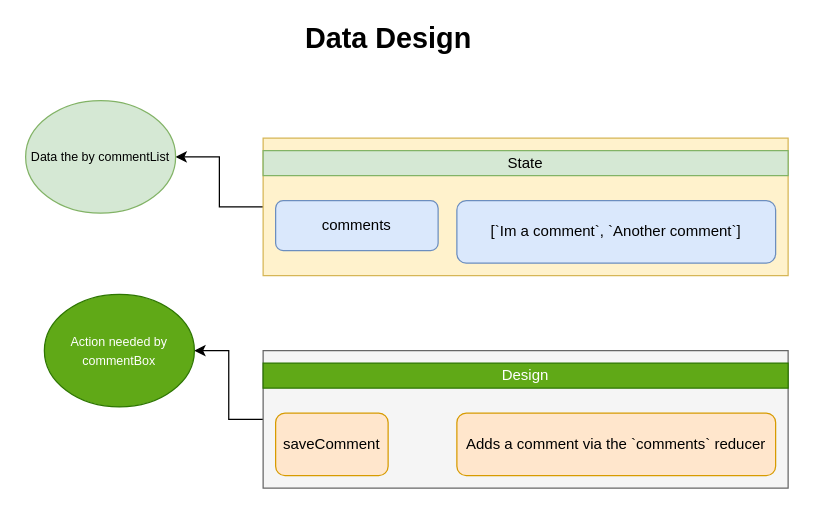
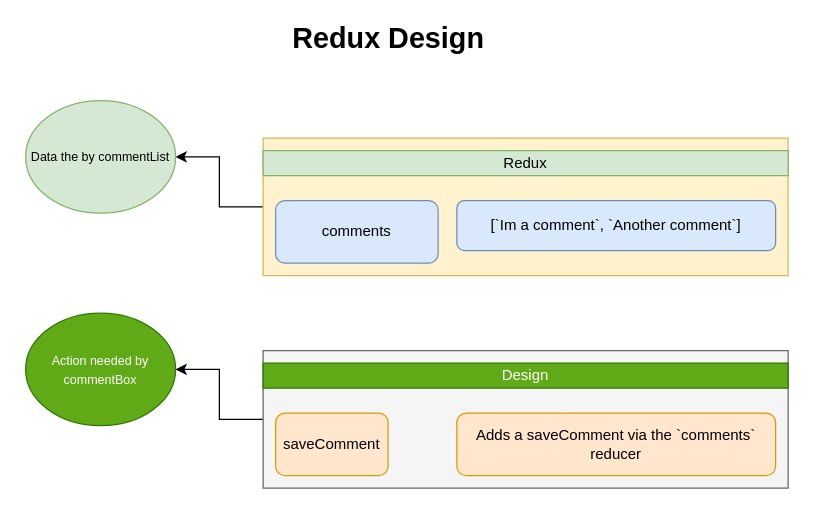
node "Data Design": label "Data Design" -> "Redux Design"
node "State": label "State" -> "Redux"
node "comments": size 163x50 -> 163x63
node "[`Im a comment`, `Another comment`]": size 319x63 -> 319x50
node "Action needed by commentBox": moved (119, 351) -> (101, 369)
node "Adds a comment via the `comments` reducer": label "Adds a comment via the `comments` reducer" -> "Adds a saveComment via the `comments` reducer"
